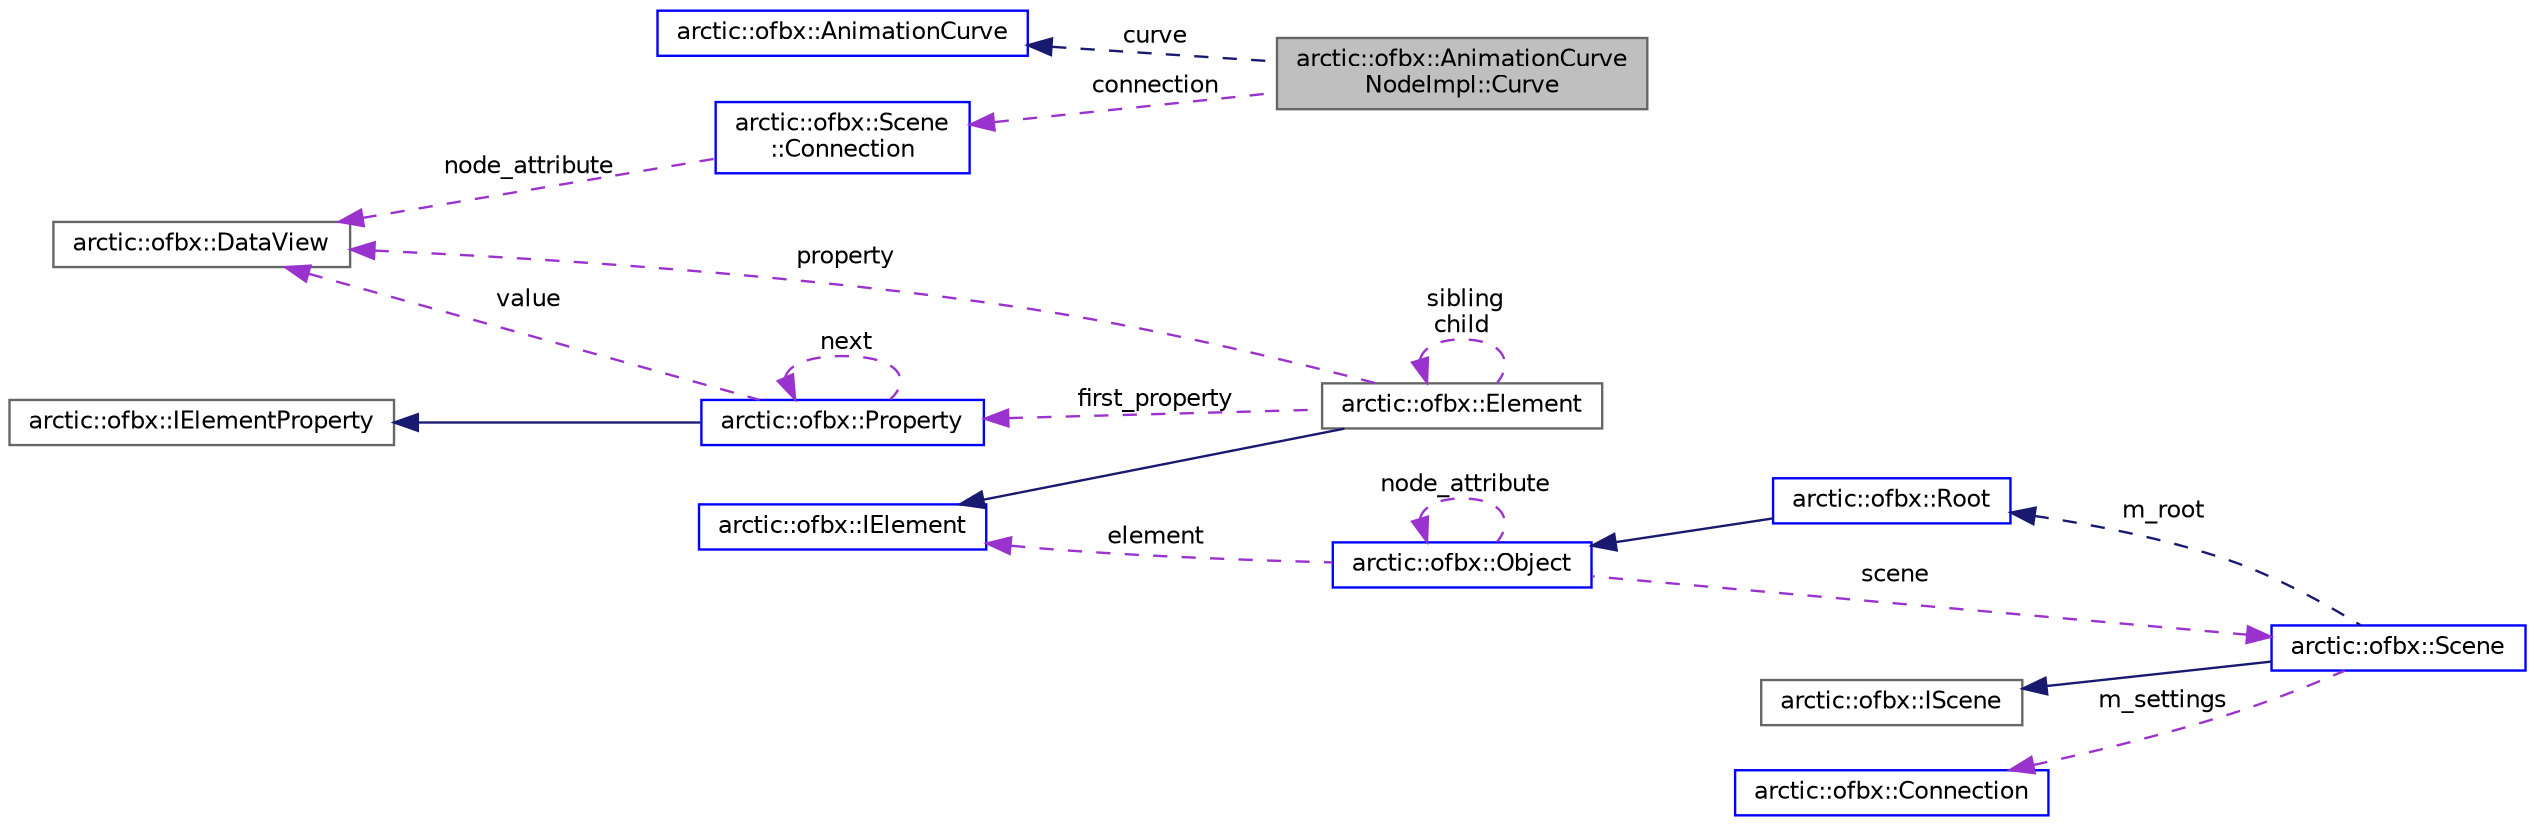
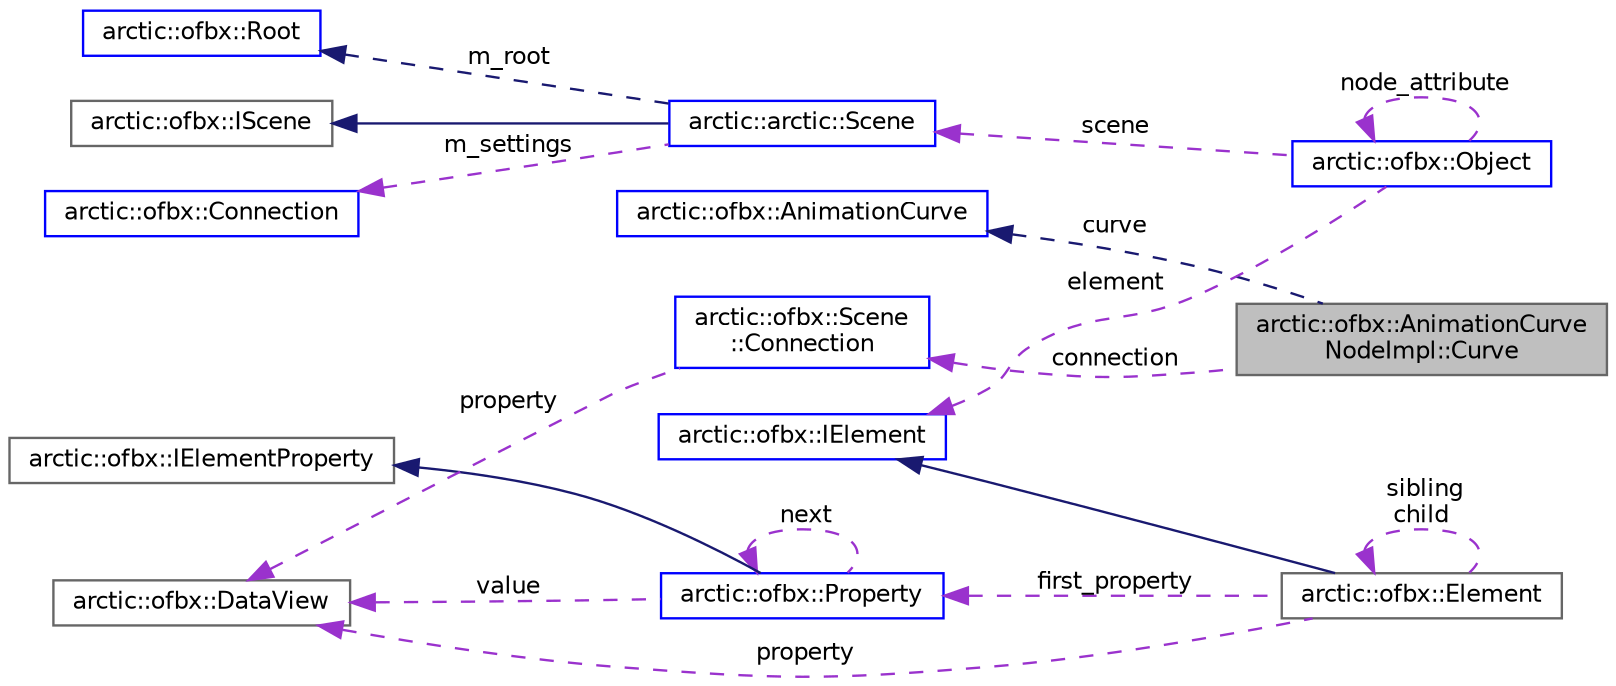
edge "arctic::ofbx::Scene ::Connection" -> "arctic::ofbx::DataView": label " node_attribute" -> " property"
edge "arctic::ofbx::Root" -> "arctic::ofbx::Object": removed
node "arctic::ofbx::Scene": label "arctic::ofbx::Scene" -> "arctic::arctic::Scene"
